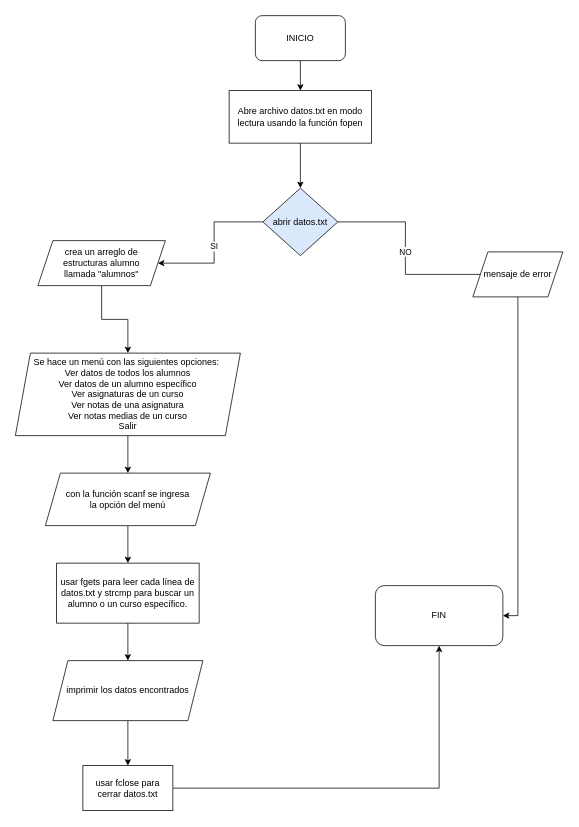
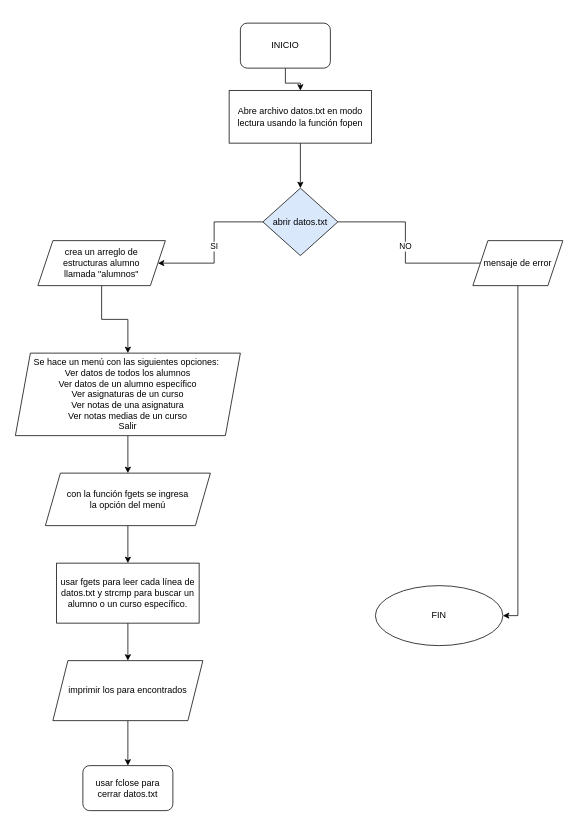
node "INICIO": moved (300, 38) -> (285, 45)
node "mensaje de error": moved (518, 274) -> (518, 263)
node "con la función scanf se ingresa la opción del menú": label "con la función scanf se ingresa la opción del menú" -> "con la función fgets se ingresa la opción del menú"
node "FIN": shape rounded rectangle -> ellipse
edge "usar fclose para cerrar datos.txt" -> "FIN": removed
node "imprimir los datos encontrados": label "imprimir los datos encontrados" -> "imprimir los para encontrados"
node "usar fclose para cerrar datos.txt": shape rectangle -> rounded rectangle
